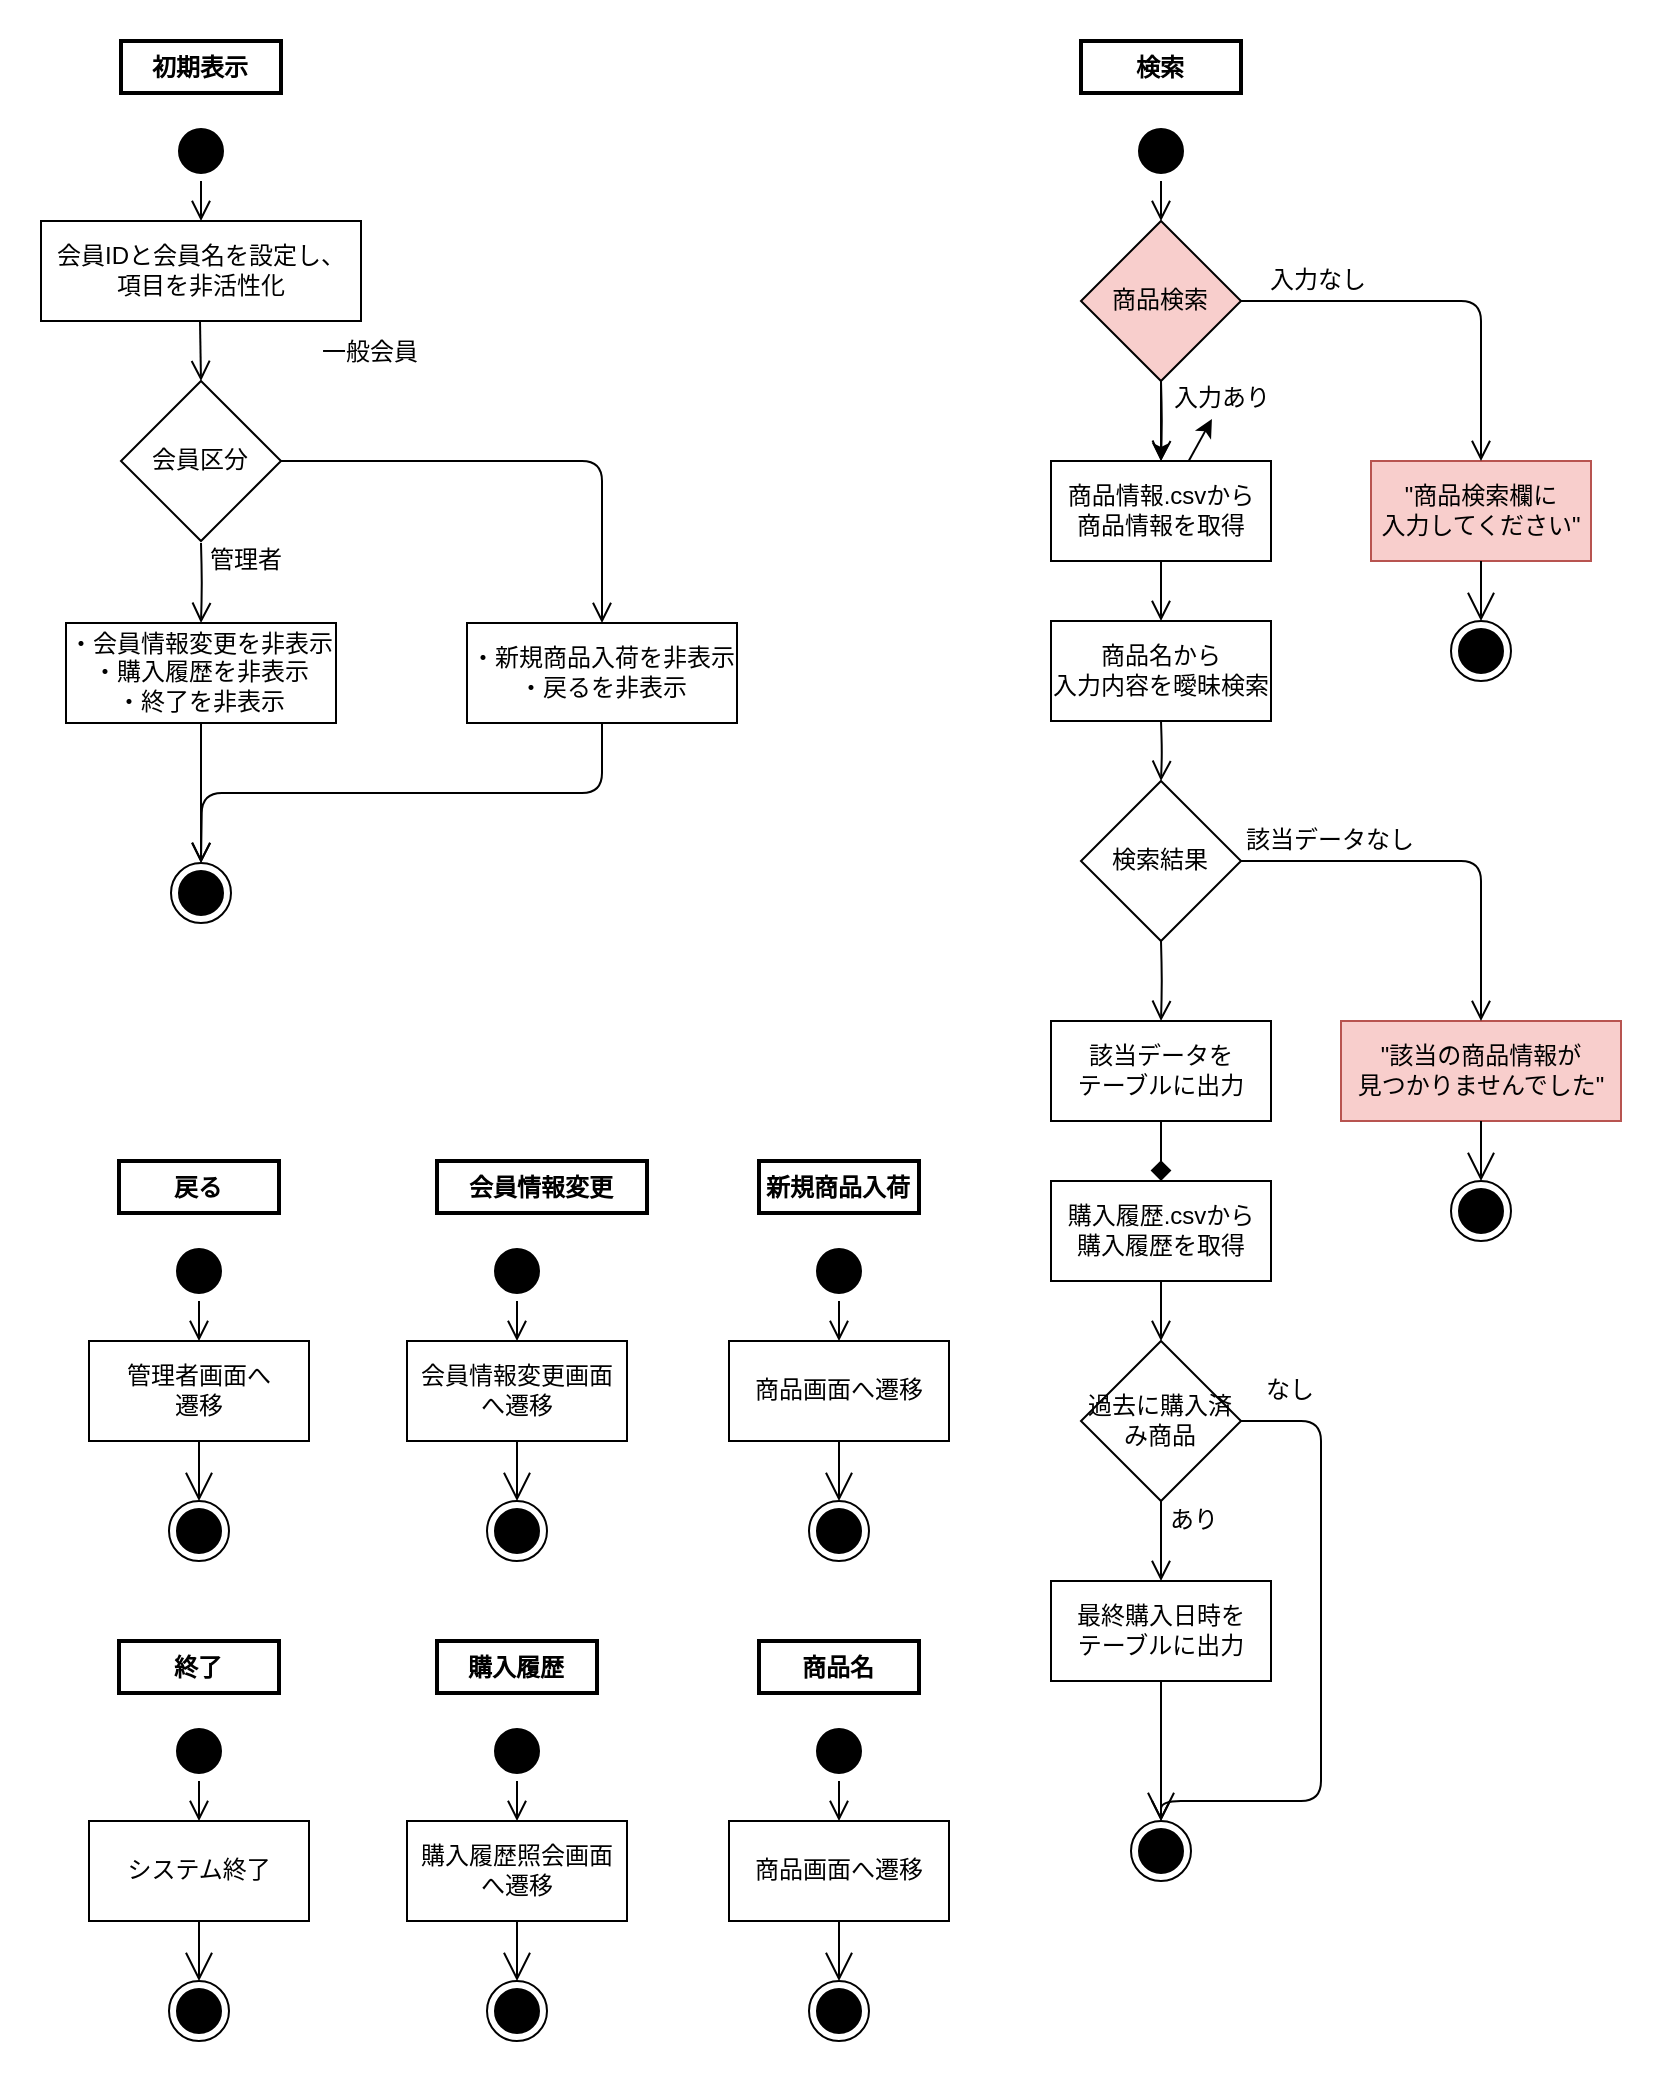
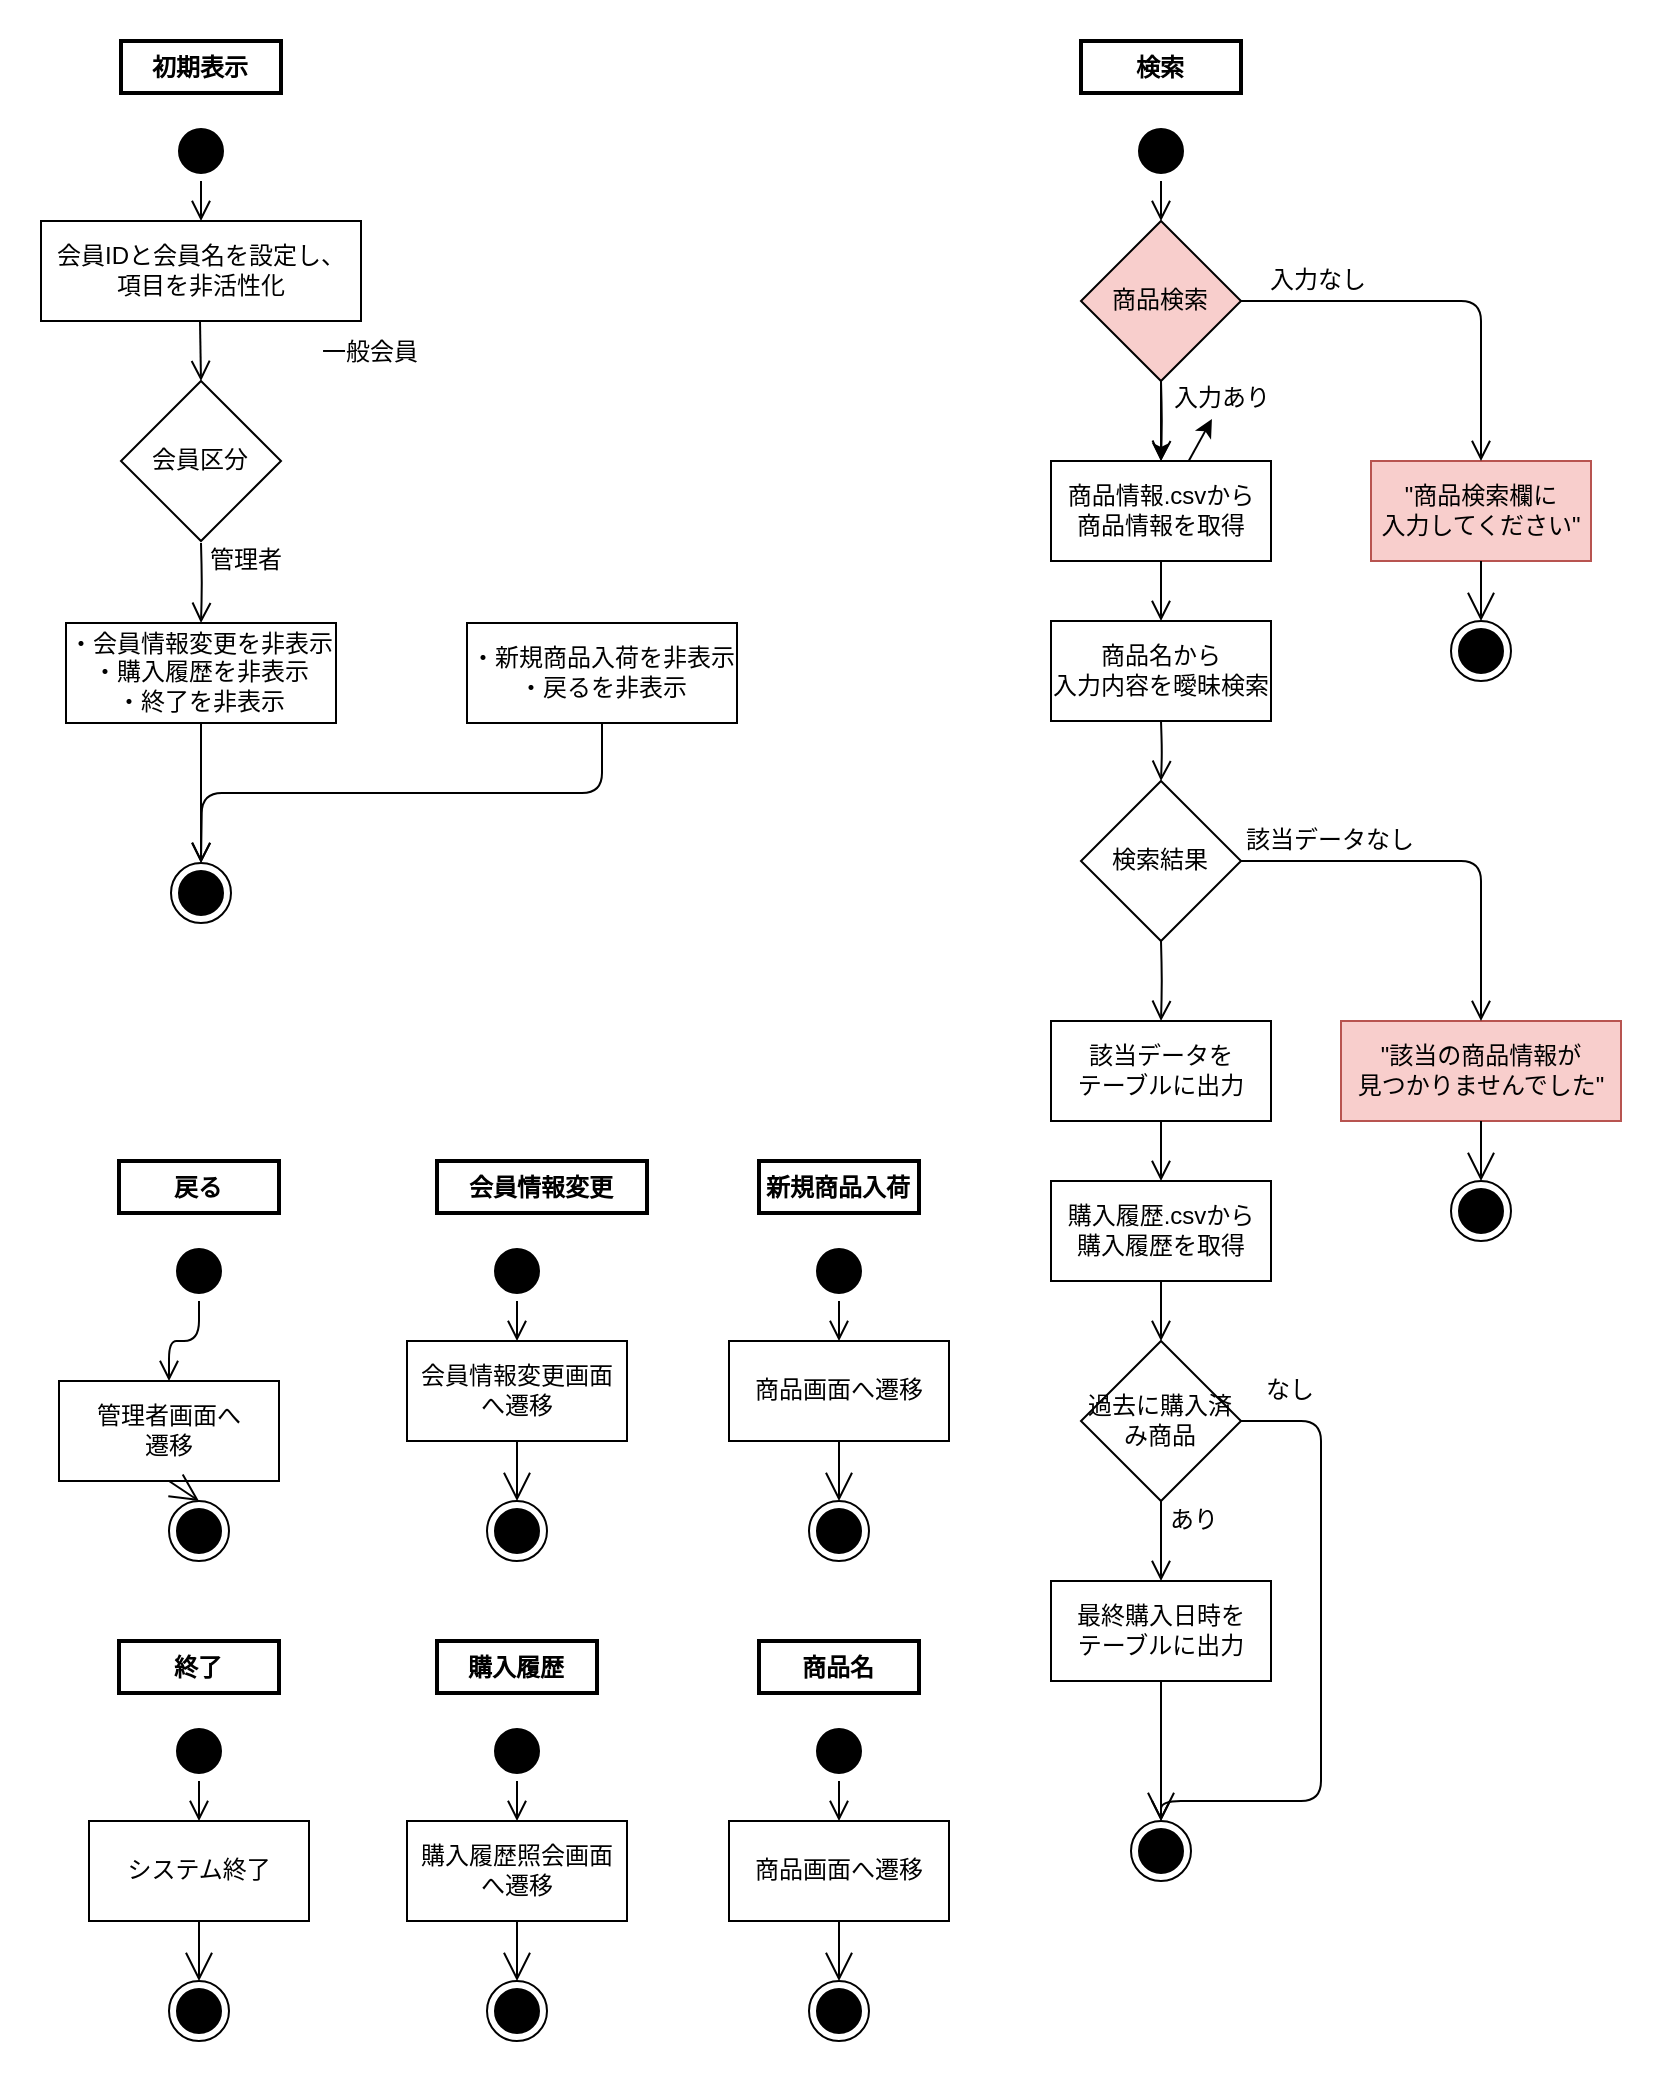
edge "会員区分" -> "・新規商品入荷を非表示 ・戻るを非表示": removed
edge "該当データを テーブルに出力" -> "購入履歴.csvから 購入履歴を取得": arrowhead diamond -> open
node "管理者画面へ 遷移": moved (199, 1391) -> (169, 1431)
